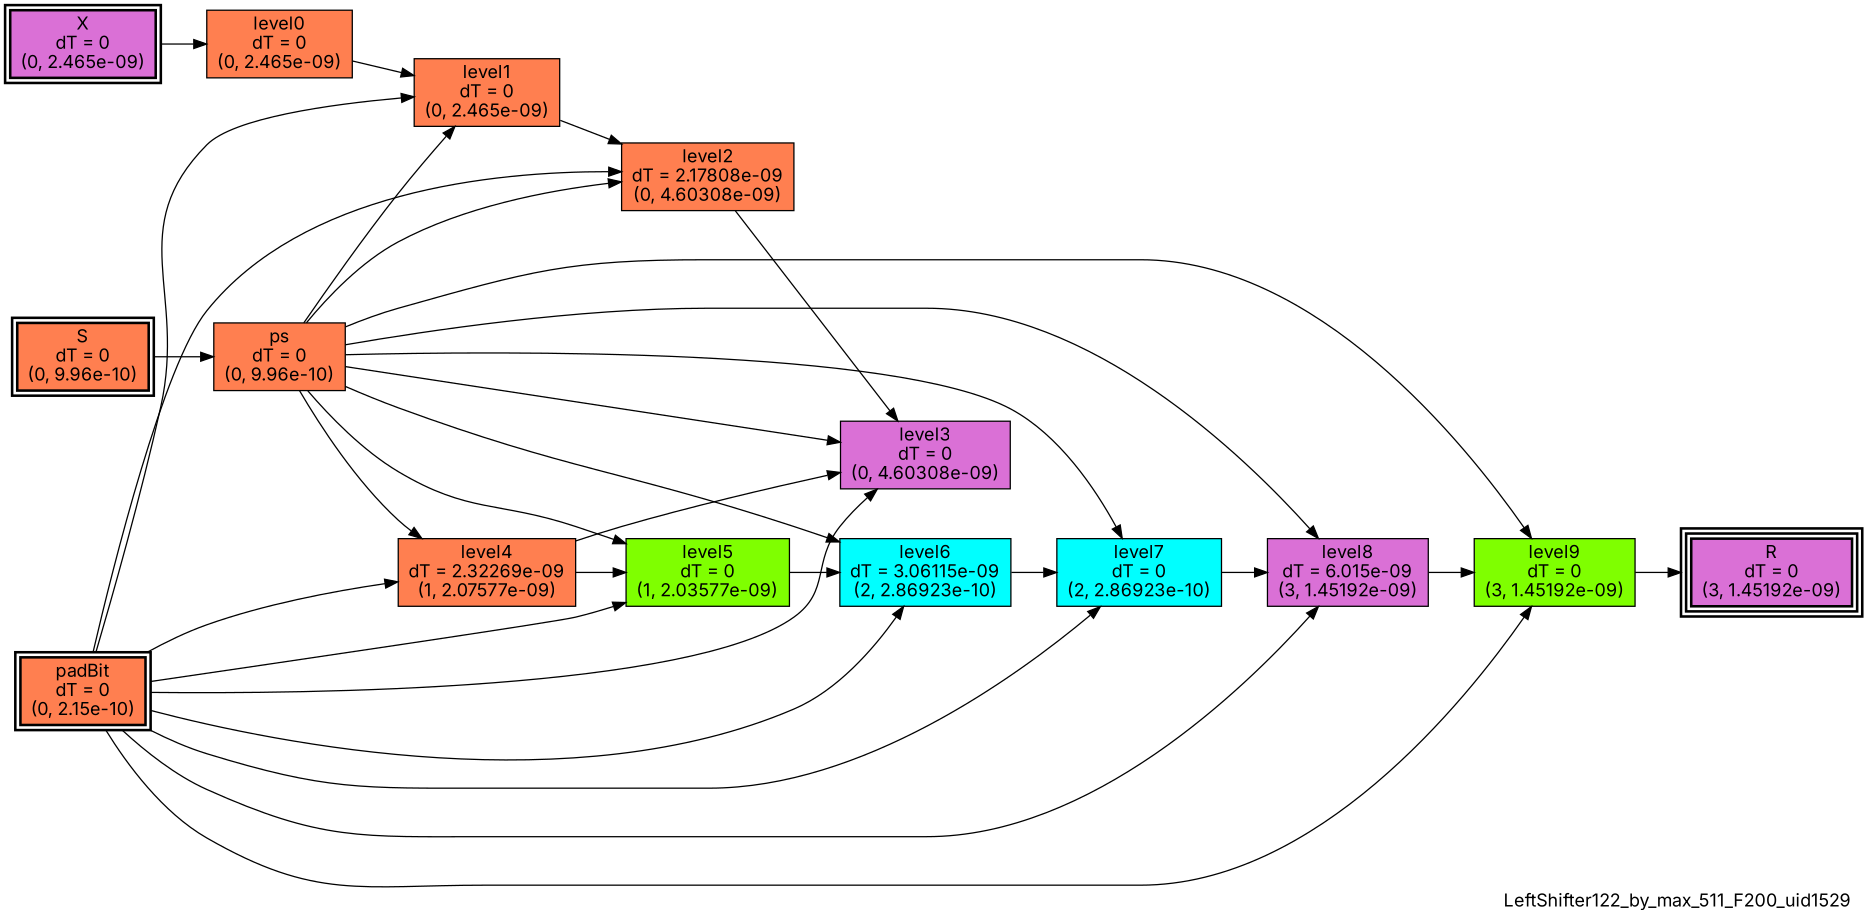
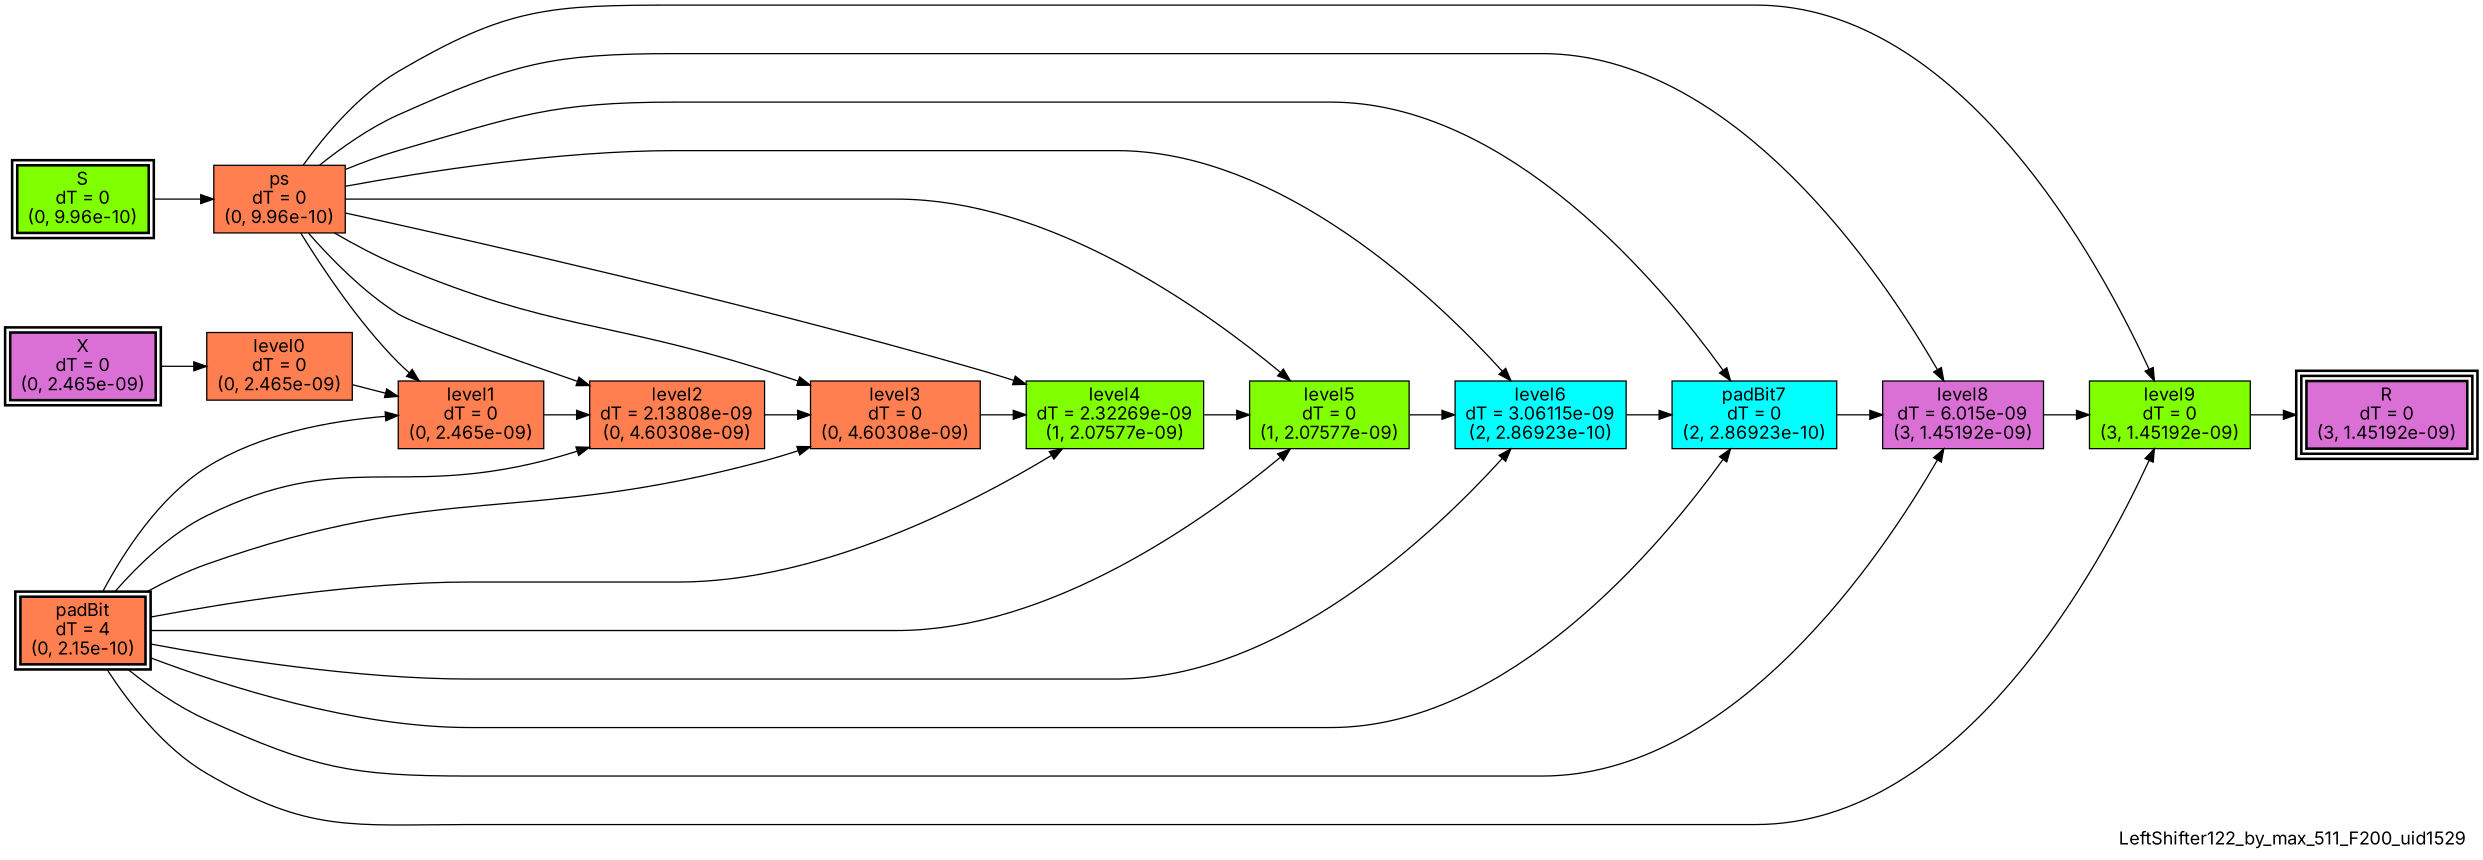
node "level2 dT = 2.17808e-09 (0, 4.60308e-09)": label "level2 dT = 2.17808e-09 (0, 4.60308e-09)" -> "level2 dT = 2.13808e-09 (0, 4.60308e-09)"
node "S dT = 0 (0, 9.96e-10)": fillcolor coral -> chartreuse
node "level3 dT = 0 (0, 4.60308e-09)": fillcolor orchid -> coral
edge "level4 dT = 2.32269e-09 (1, 2.07577e-09)" -> "level3 dT = 0 (0, 4.60308e-09)": reversed
node "level4 dT = 2.32269e-09 (1, 2.07577e-09)": fillcolor coral -> chartreuse
node "level5 dT = 0 (1, 2.03577e-09)": label "level5 dT = 0 (1, 2.03577e-09)" -> "level5 dT = 0 (1, 2.07577e-09)"
node "level7 dT = 0 (2, 2.86923e-10)": label "level7 dT = 0 (2, 2.86923e-10)" -> "padBit7 dT = 0 (2, 2.86923e-10)"
node "padBit dT = 0 (0, 2.15e-10)": label "padBit dT = 0 (0, 2.15e-10)" -> "padBit dT = 4 (0, 2.15e-10)"
